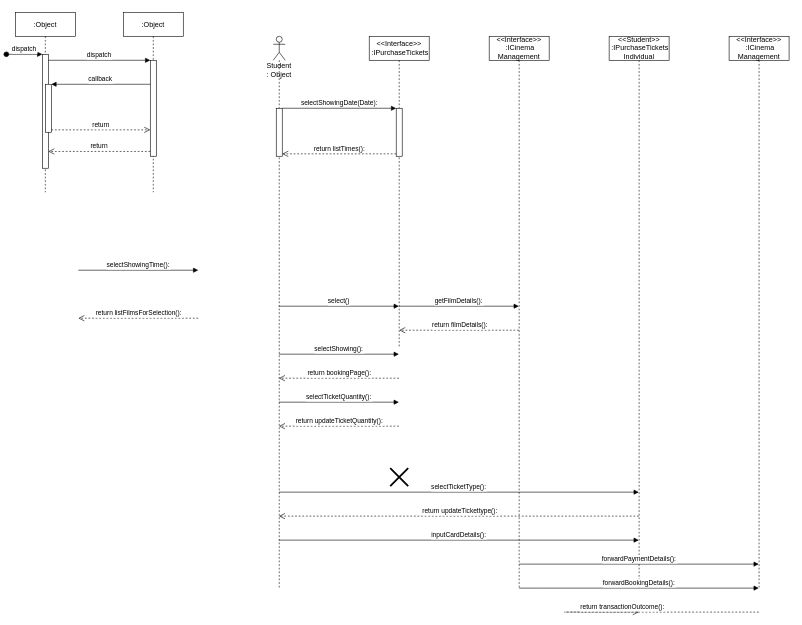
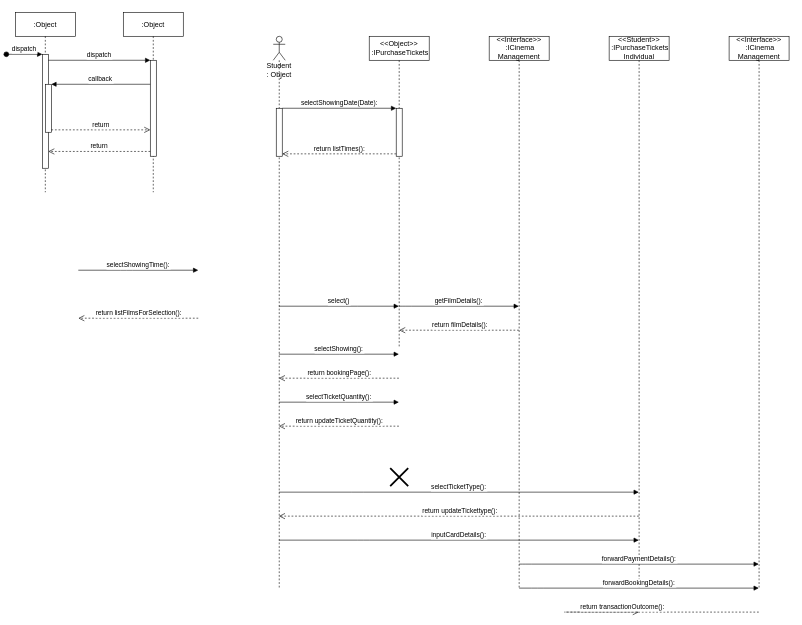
node "<<Interface>> :IPurchaseTickets": label "<<Interface>> :IPurchaseTickets" -> "<<Object>> :IPurchaseTickets"
